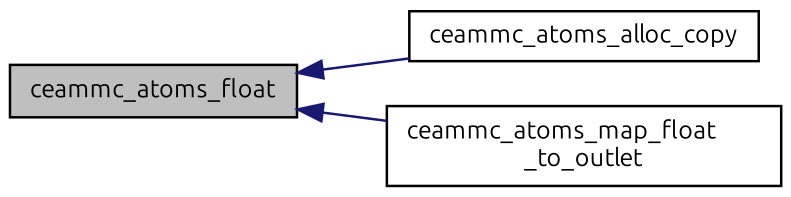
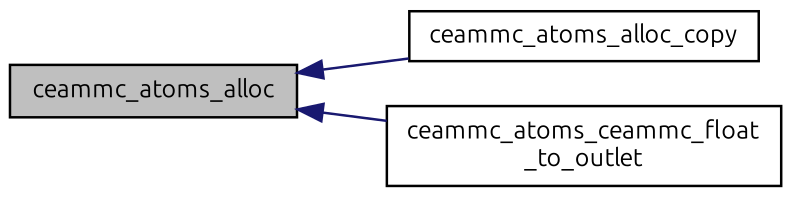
node "ceammc_atoms_float": label "ceammc_atoms_float" -> "ceammc_atoms_alloc"
node "ceammc_atoms_map_float _to_outlet": label "ceammc_atoms_map_float _to_outlet" -> "ceammc_atoms_ceammc_float _to_outlet"
